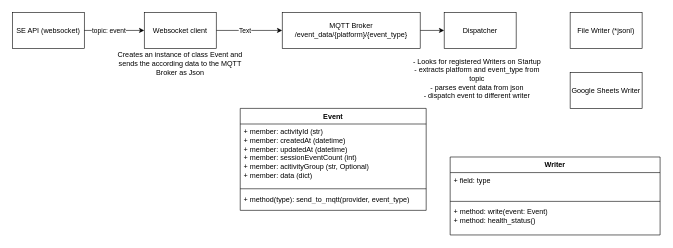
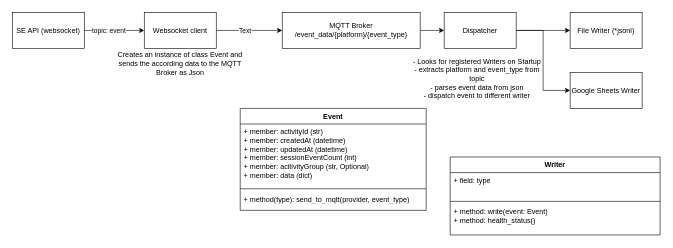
edge "Dispatcher" -> "File Writer (*jsonl)": added
edge "Dispatcher" -> "Google Sheets Writer": added
